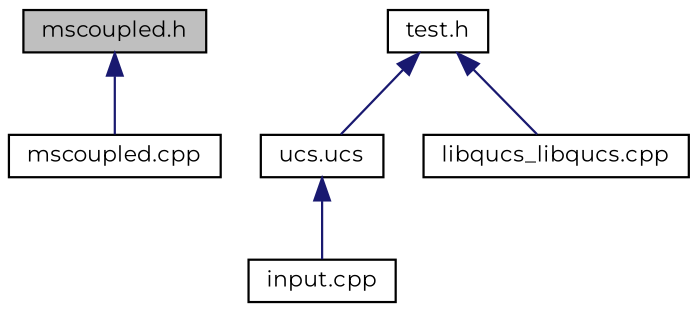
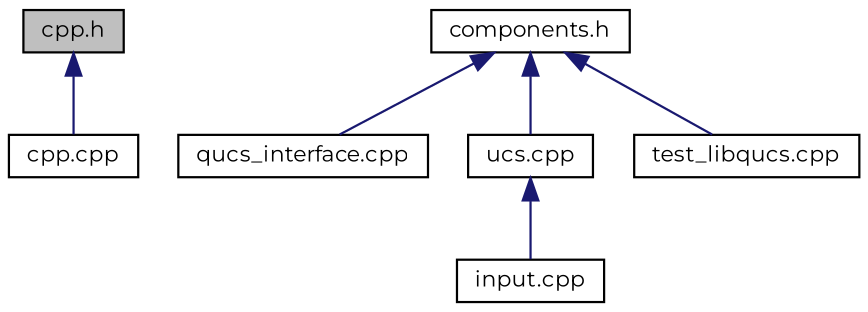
node "mscoupled.h": label "mscoupled.h" -> "cpp.h"
node "test.h": label "test.h" -> "components.h"
node "mscoupled.cpp": label "mscoupled.cpp" -> "cpp.cpp"
node "qucs_interface.cpp": added
node "ucs.ucs": label "ucs.ucs" -> "ucs.cpp"
node "libqucs_libqucs.cpp": label "libqucs_libqucs.cpp" -> "test_libqucs.cpp"
